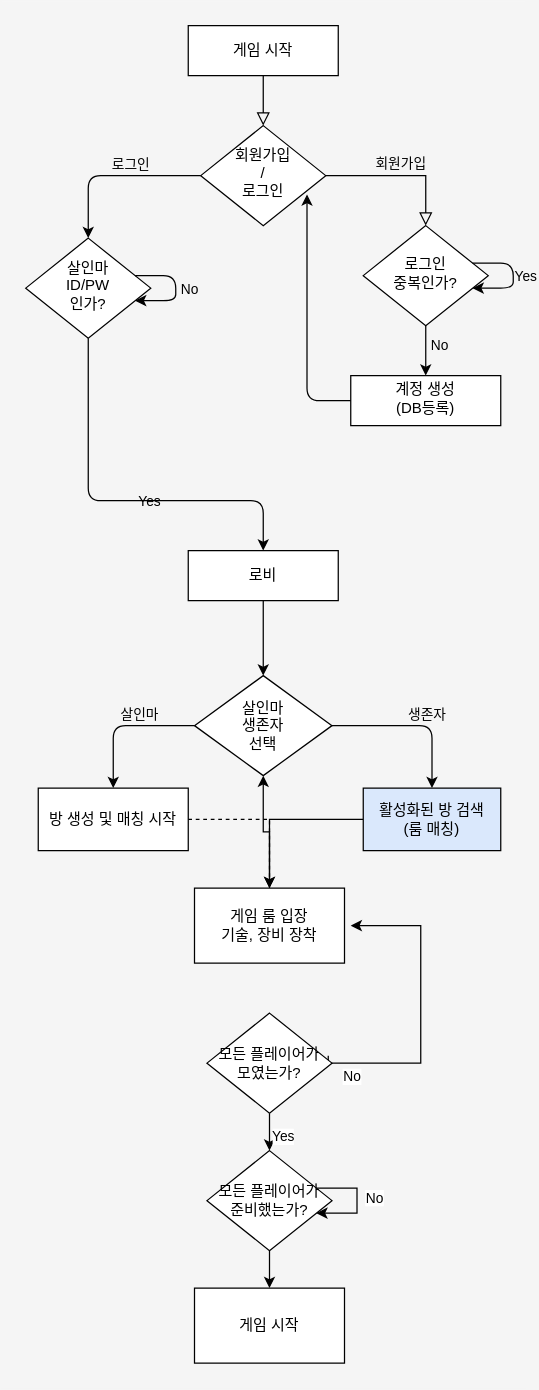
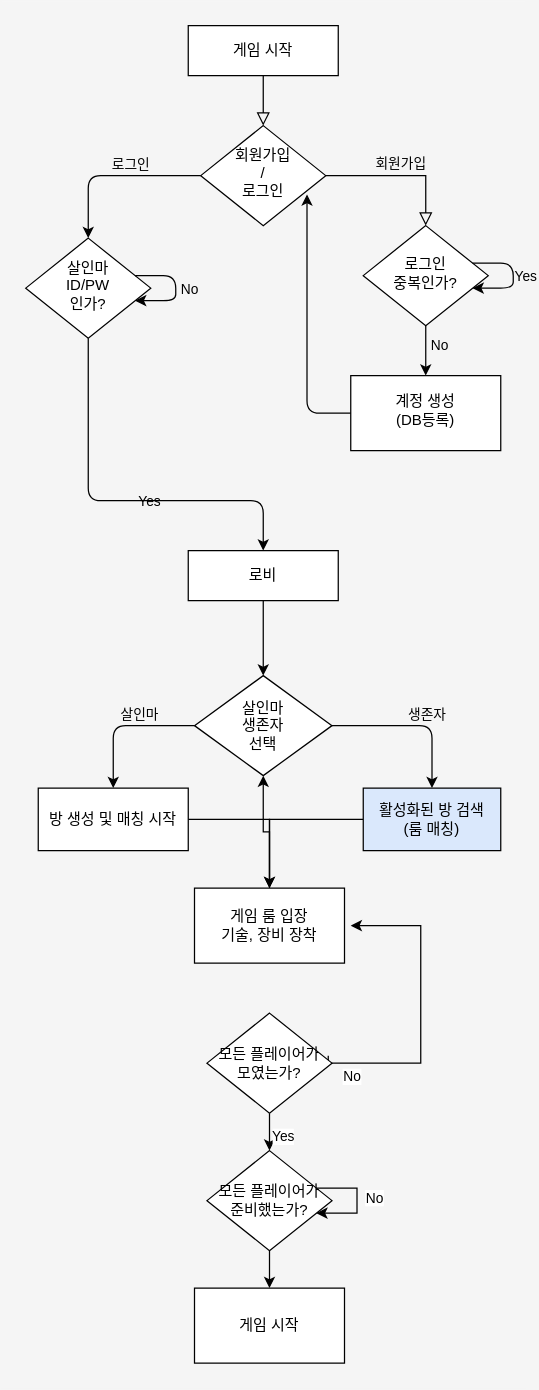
node "계정 생성 (DB등록)": size 150x50 -> 150x75
edge "방 생성 및 매칭 시작" -> "게임 룸 입장 기술, 장비 장착": style dashed -> solid
